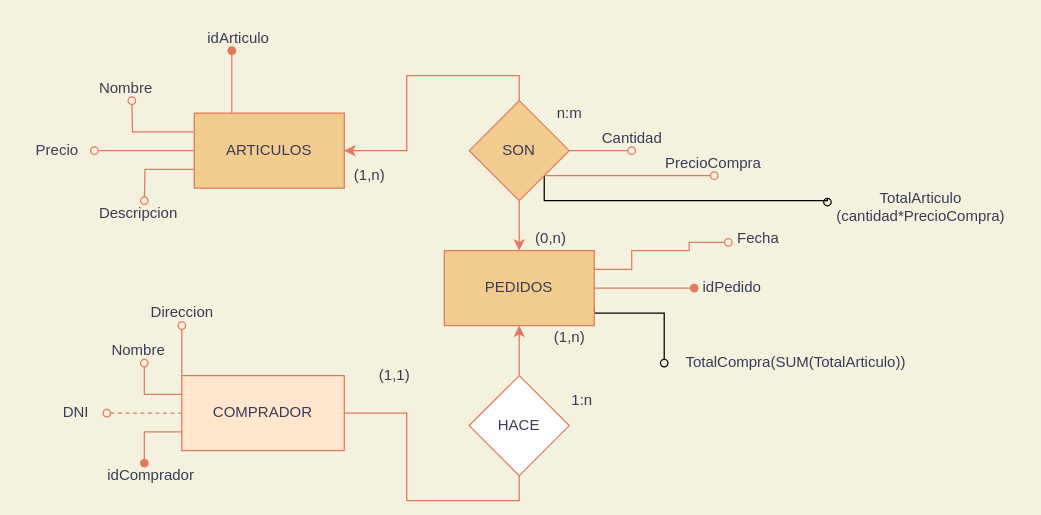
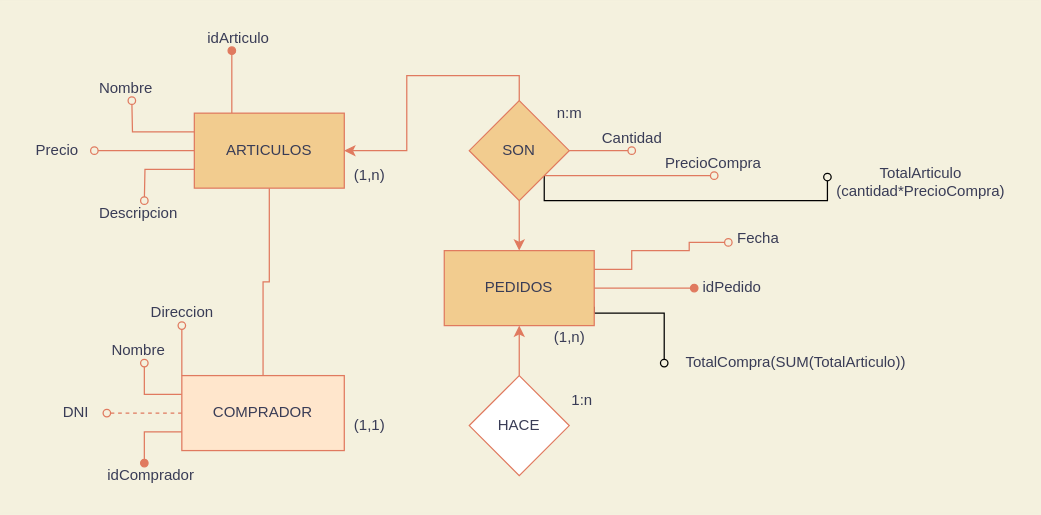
node "TotalArticulo (cantidad*PrecioCompra)": moved (921, 207) -> (921, 182)
node "(0,n)": removed
node "(1,1)": moved (394, 376) -> (369, 426)
edge "COMPRADOR" -- "HACE": now "COMPRADOR" -- "ARTICULOS"
